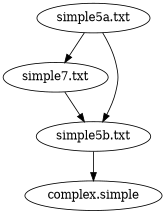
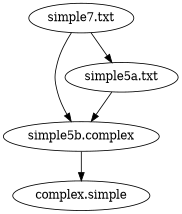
edge "simple5a.txt" -> "simple7.txt": reversed
node "simple5b.txt": label "simple5b.txt" -> "simple5b.complex"
